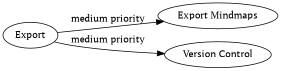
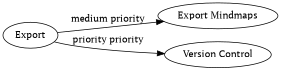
edge "Export" -> "Version Control": label "medium priority" -> "priority priority"
